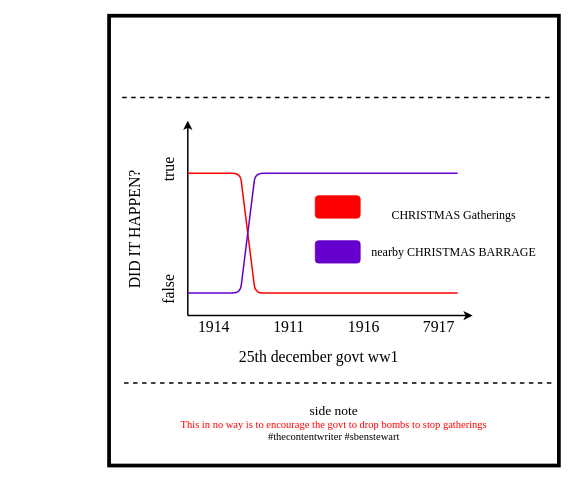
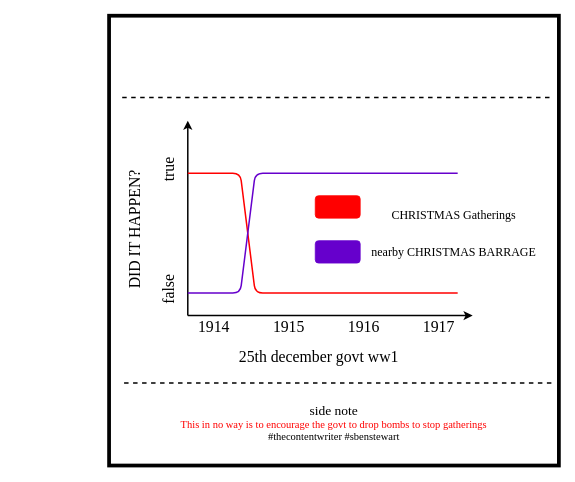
node "1911": label "1911" -> "1915"
node "7917": label "7917" -> "1917"
